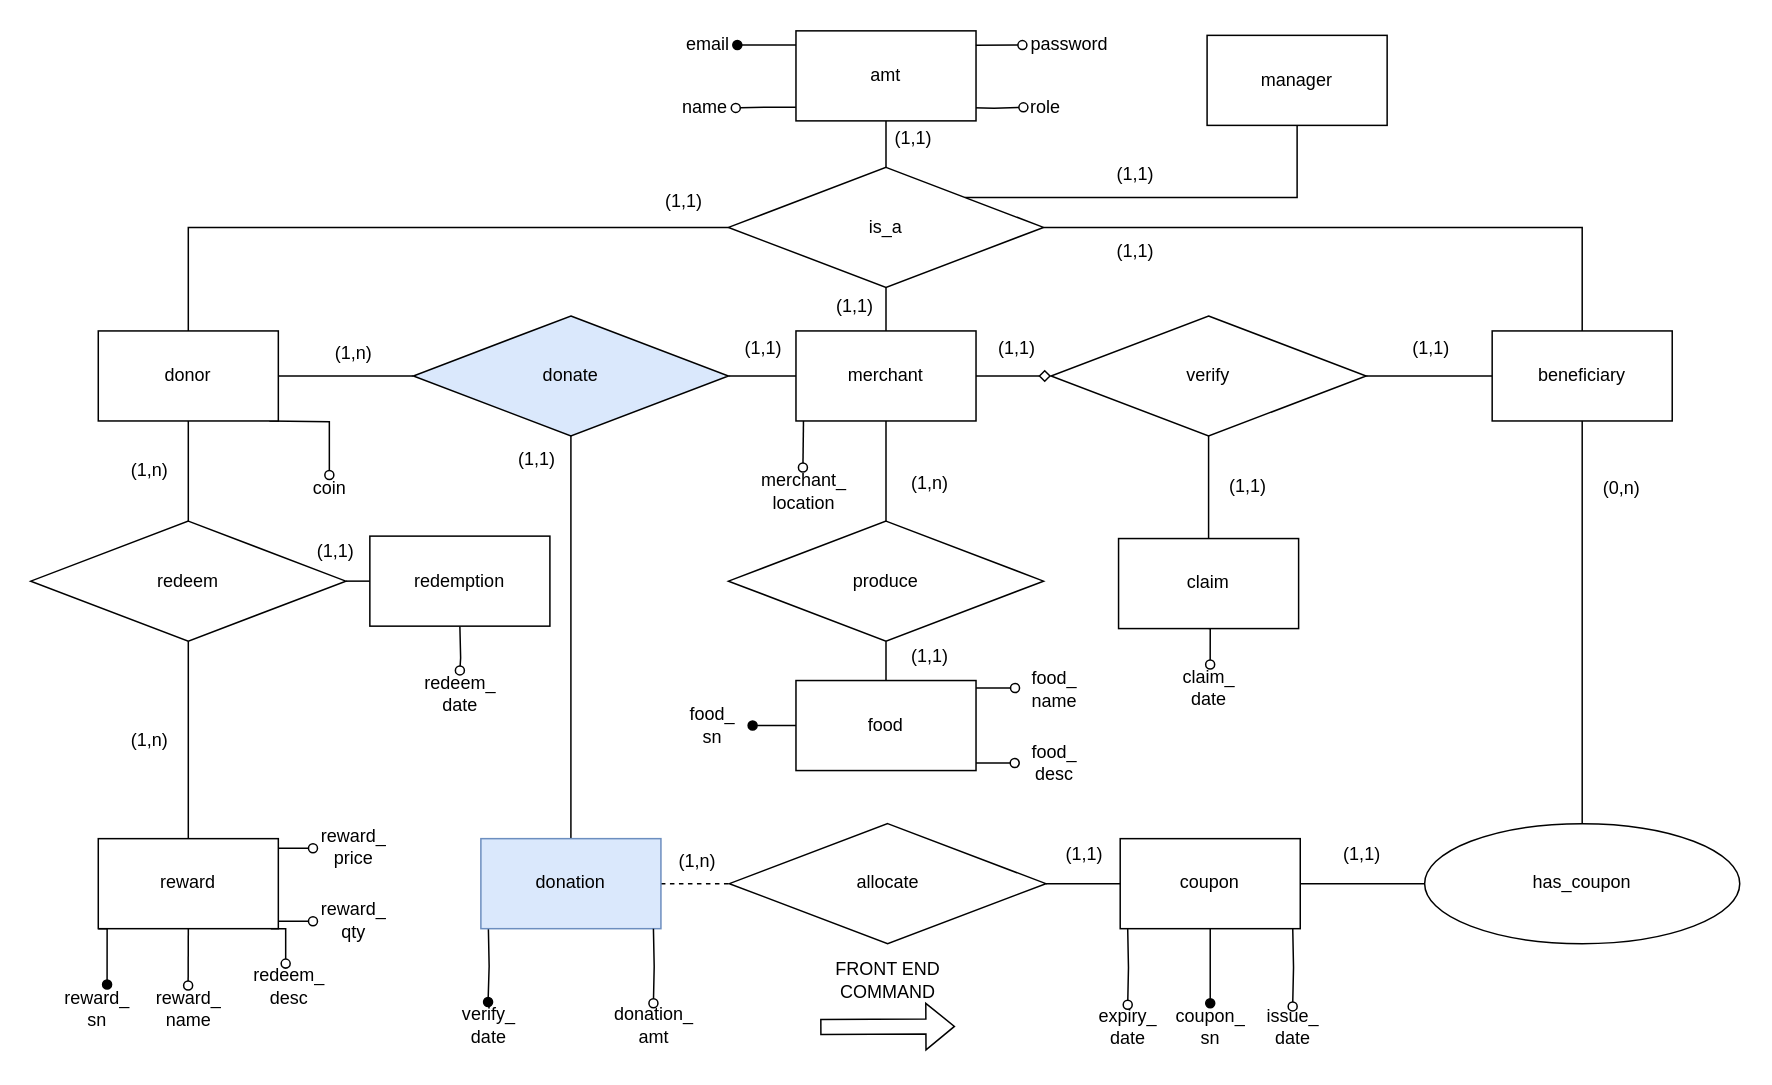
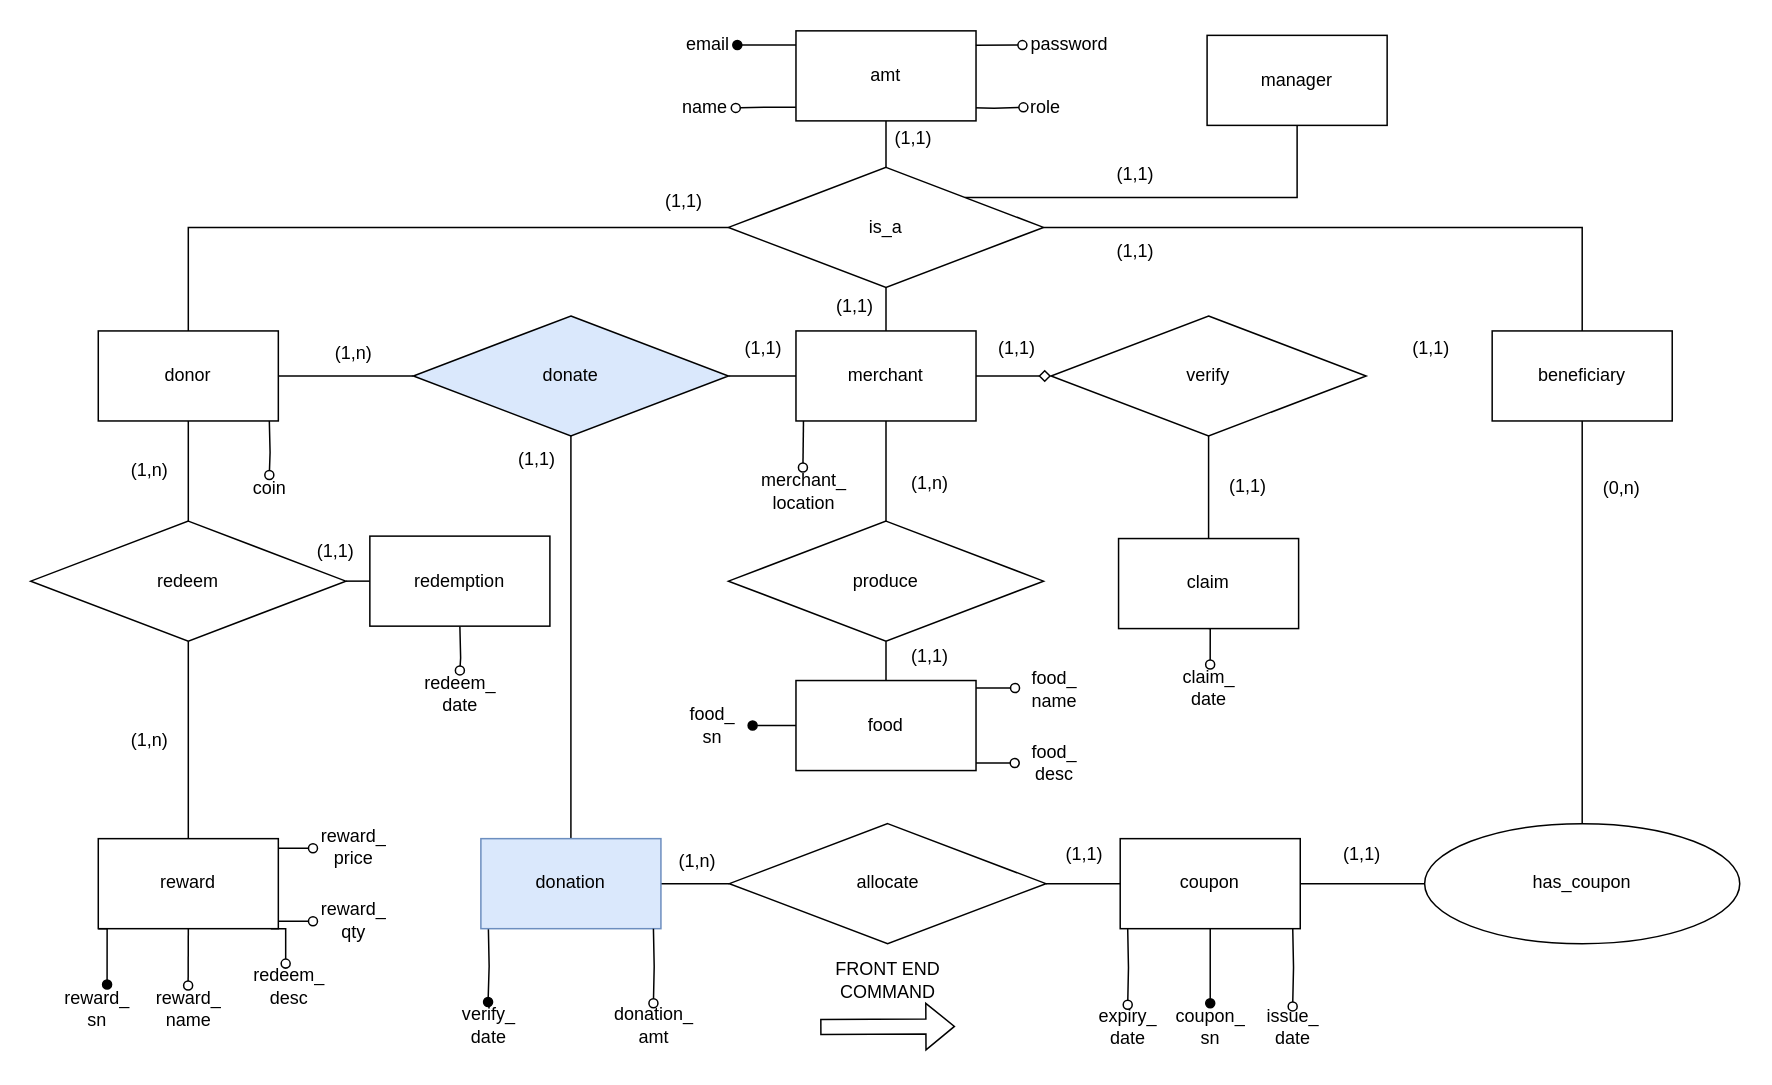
edge "verify" -- "beneficiary": removed
node "coin": moved (329, 488) -> (269, 488)
edge "donation" -- "allocate": style dashed -> solid
